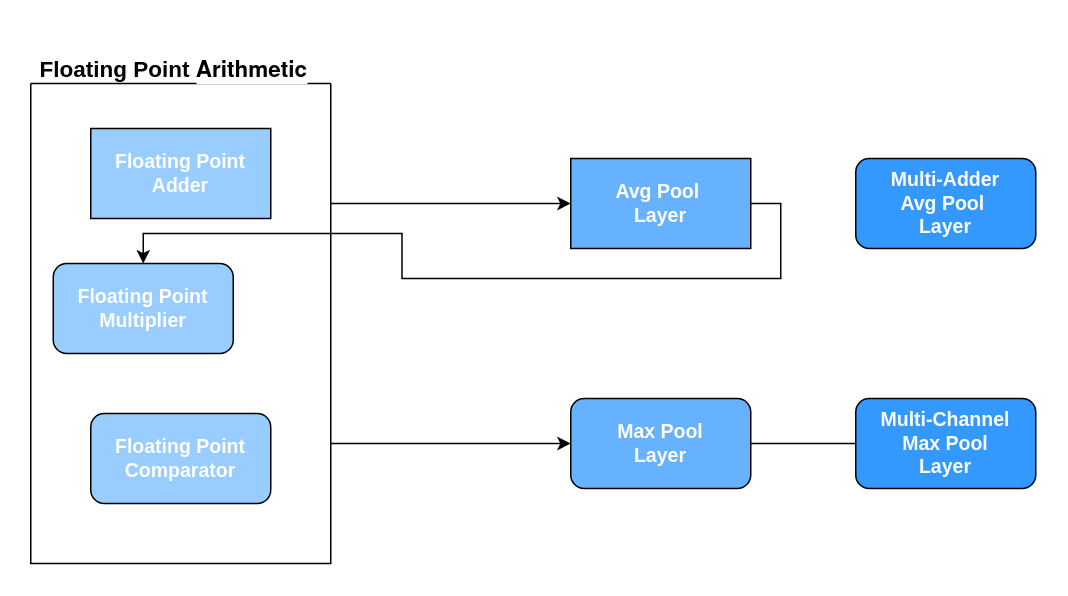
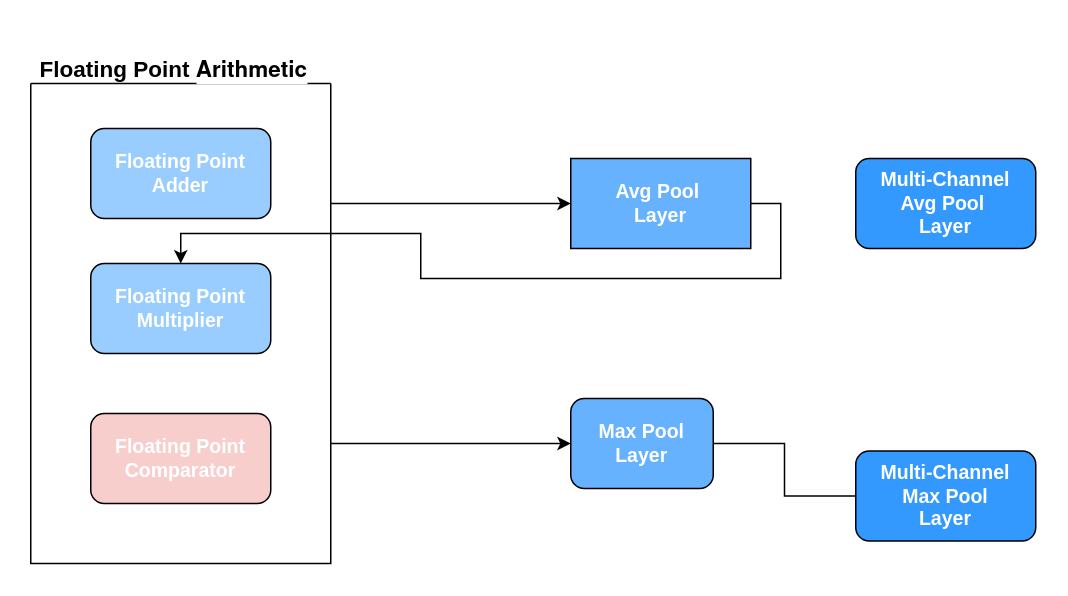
node "Floating Point Adder": shape rectangle -> rounded rectangle
node "Multi-Adder Avg Pool Layer": label "Multi-Adder Avg Pool Layer" -> "Multi-Channel Avg Pool Layer"
node "Floating Point Multiplier": moved (143, 308) -> (181, 308)
node "Max Pool Layer": size 180x90 -> 143x90
node "Multi-Channel Max Pool Layer": moved (946, 443) -> (946, 496)
node "Floating Point Comparator": fillcolor #99ccff -> #f8cecc
